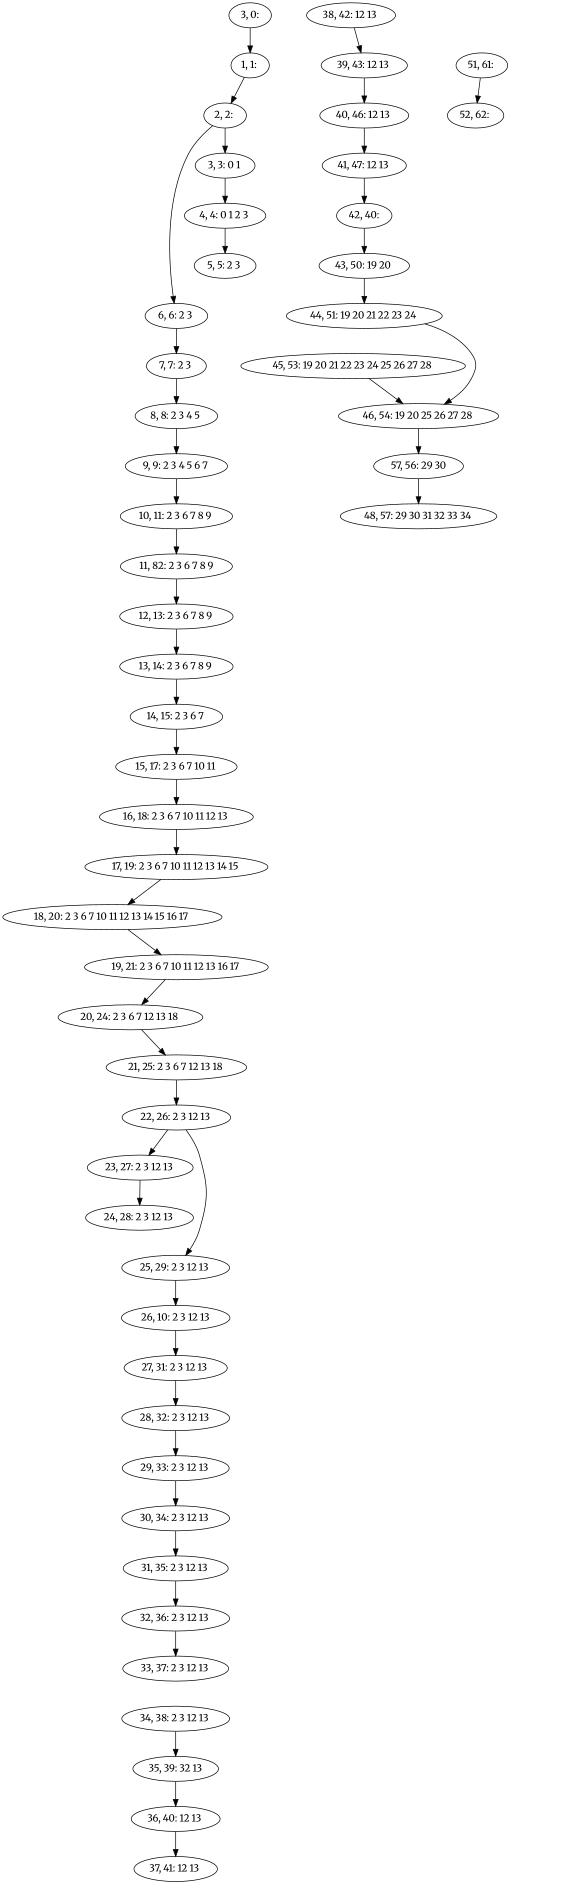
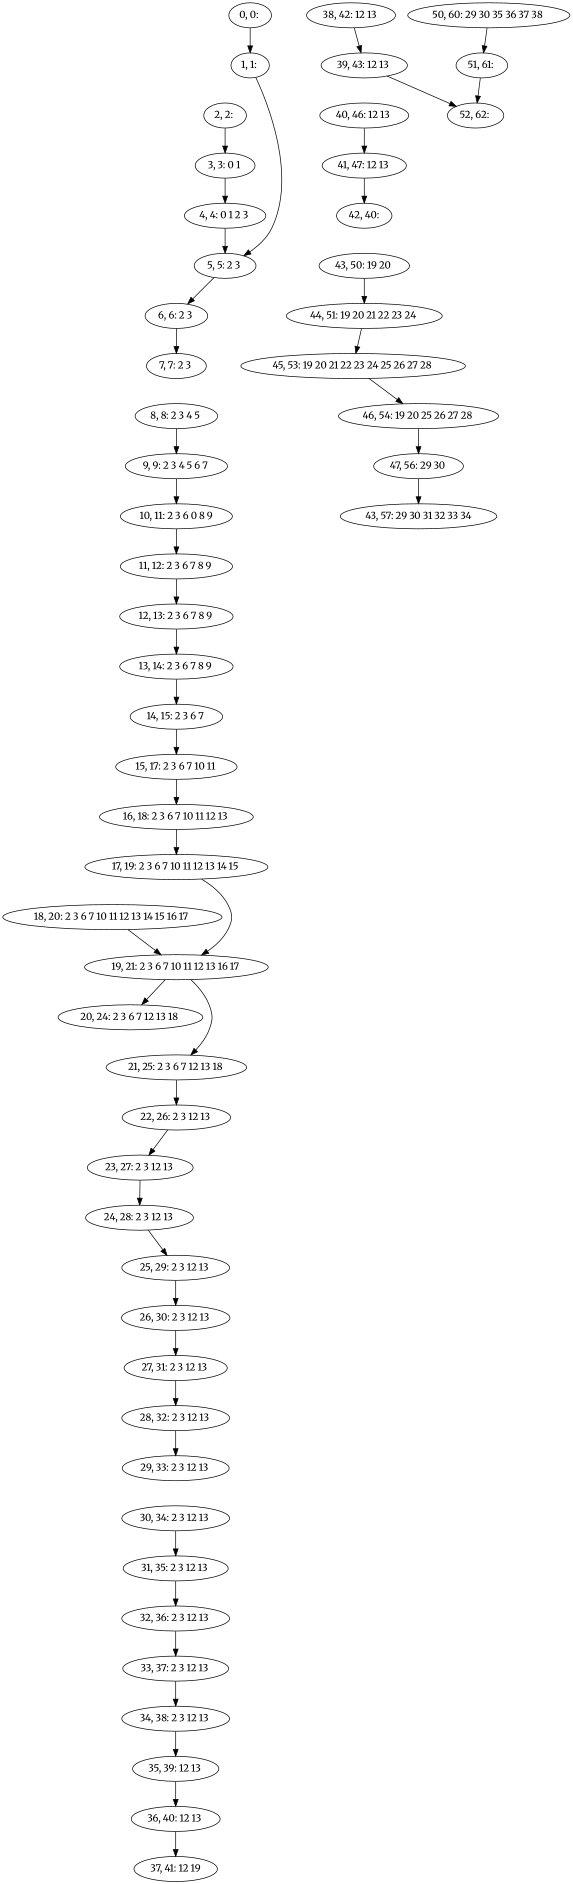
node "3, 0:": label "3, 0:" -> "0, 0:"
node "50, 60: 29 30 35 36 37 38": added
edge "1, 1:" -> "2, 2:": now "1, 1:" -> "5, 5: 2 3"
edge "39, 43: 12 13" -> "40, 46: 12 13": now "39, 43: 12 13" -> "52, 62:"
edge "2, 2:" -> "6, 6: 2 3": now "5, 5: 2 3" -> "6, 6: 2 3"
edge "42, 40:" -> "43, 50: 19 20": removed
edge "44, 51: 19 20 21 22 23 24" -> "46, 54: 19 20 25 26 27 28": now "44, 51: 19 20 21 22 23 24" -> "45, 53: 19 20 21 22 23 24 25 26 27 28"
edge "7, 7: 2 3" -> "8, 8: 2 3 4 5": removed
node "57, 56: 29 30": label "57, 56: 29 30" -> "47, 56: 29 30"
node "10, 11: 2 3 6 7 8 9": label "10, 11: 2 3 6 7 8 9" -> "10, 11: 2 3 6 0 8 9"
node "48, 57: 29 30 31 32 33 34": label "48, 57: 29 30 31 32 33 34" -> "43, 57: 29 30 31 32 33 34"
node "11, 82: 2 3 6 7 8 9": label "11, 82: 2 3 6 7 8 9" -> "11, 12: 2 3 6 7 8 9"
edge "17, 19: 2 3 6 7 10 11 12 13 14 15" -> "18, 20: 2 3 6 7 10 11 12 13 14 15 16 17": now "17, 19: 2 3 6 7 10 11 12 13 14 15" -> "19, 21: 2 3 6 7 10 11 12 13 16 17"
edge "20, 24: 2 3 6 7 12 13 18" -> "21, 25: 2 3 6 7 12 13 18": now "19, 21: 2 3 6 7 10 11 12 13 16 17" -> "21, 25: 2 3 6 7 12 13 18"
edge "22, 26: 2 3 12 13" -> "25, 29: 2 3 12 13": now "24, 28: 2 3 12 13" -> "25, 29: 2 3 12 13"
node "26, 10: 2 3 12 13": label "26, 10: 2 3 12 13" -> "26, 30: 2 3 12 13"
edge "29, 33: 2 3 12 13" -> "30, 34: 2 3 12 13": removed
edge "33, 37: 2 3 12 13" -> "34, 38: 2 3 12 13": added
node "35, 39: 32 13": label "35, 39: 32 13" -> "35, 39: 12 13"
node "37, 41: 12 13": label "37, 41: 12 13" -> "37, 41: 12 19"
